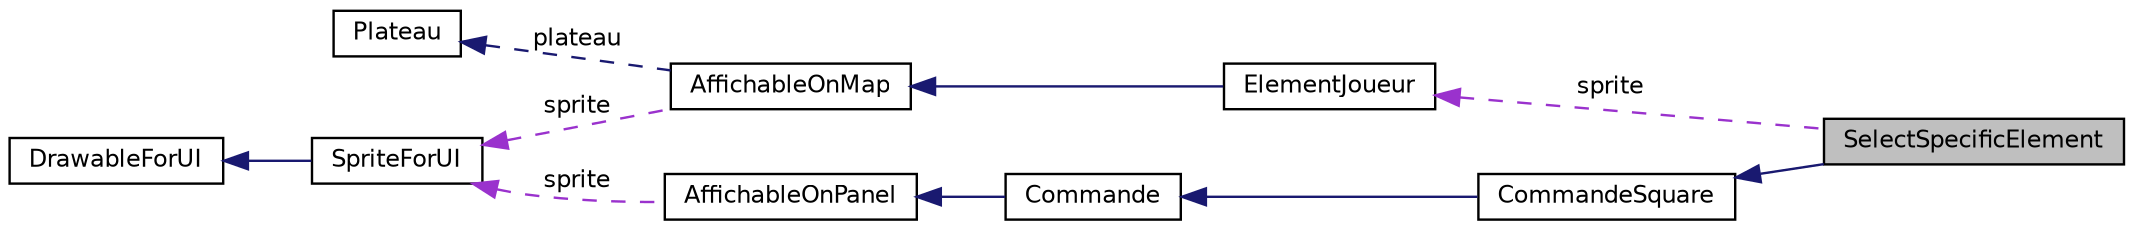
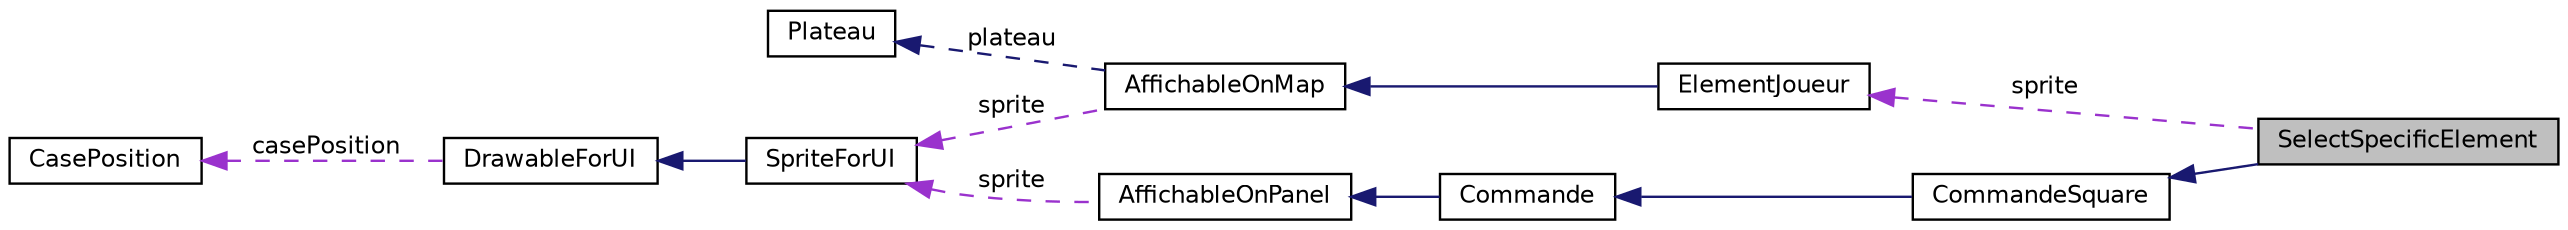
node "CasePosition": added
